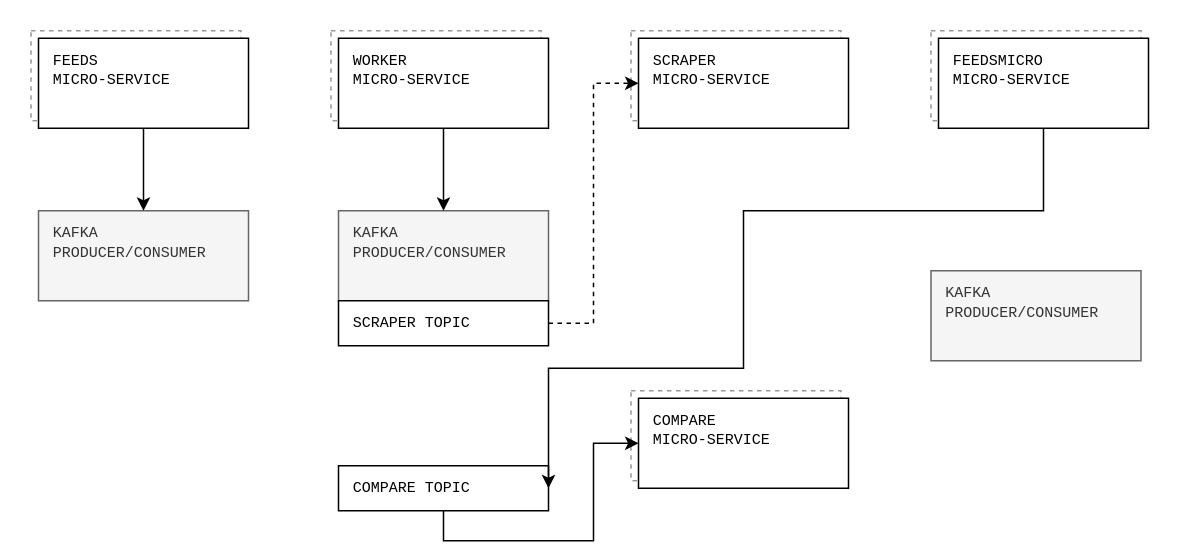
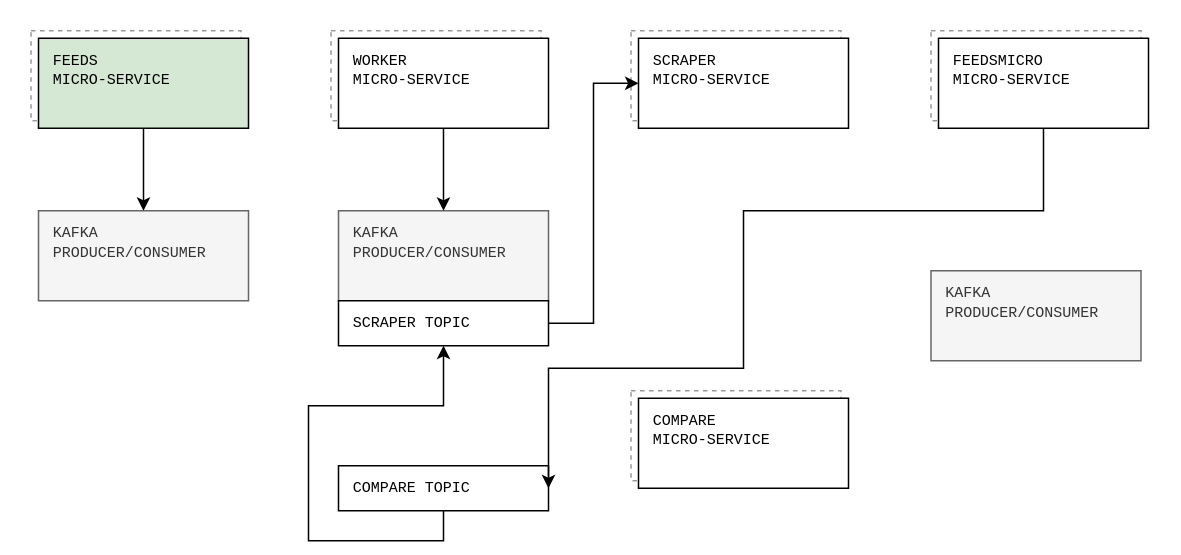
node "FEEDSMICRO-SERVICE": fillcolor #ffffff -> #d5e8d4
edge "SCRAPER TOPIC" -> "SCRAPERMICRO-SERVICE": style dashed -> solid
edge "COMPARE TOPIC" -> "COMPAREMICRO-SERVICE": now "COMPARE TOPIC" -> "SCRAPER TOPIC"
